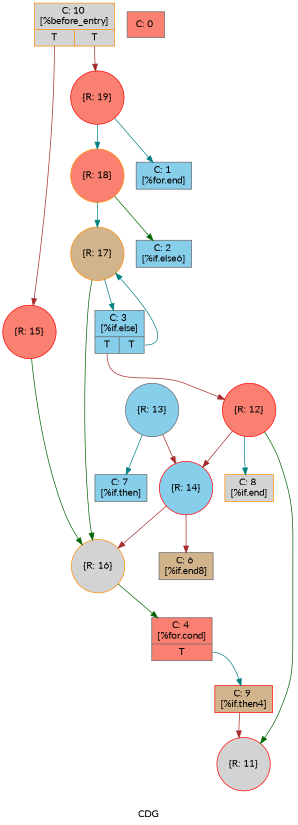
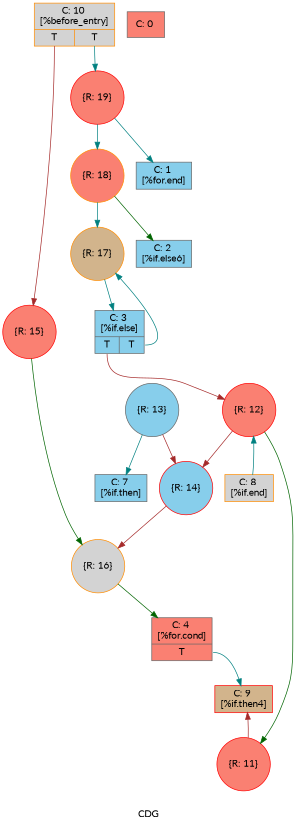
edge "C: 10" -> "{R: 19}": color brown -> teal
edge "{R: 17}" -> "{R: 16}": removed
edge "{R: 12}" -> "C: 8": reversed
node "C: 6": removed
edge "C: 9" -> "{R: 11}": reversed
node "{R: 11}": fillcolor lightgrey -> salmon
